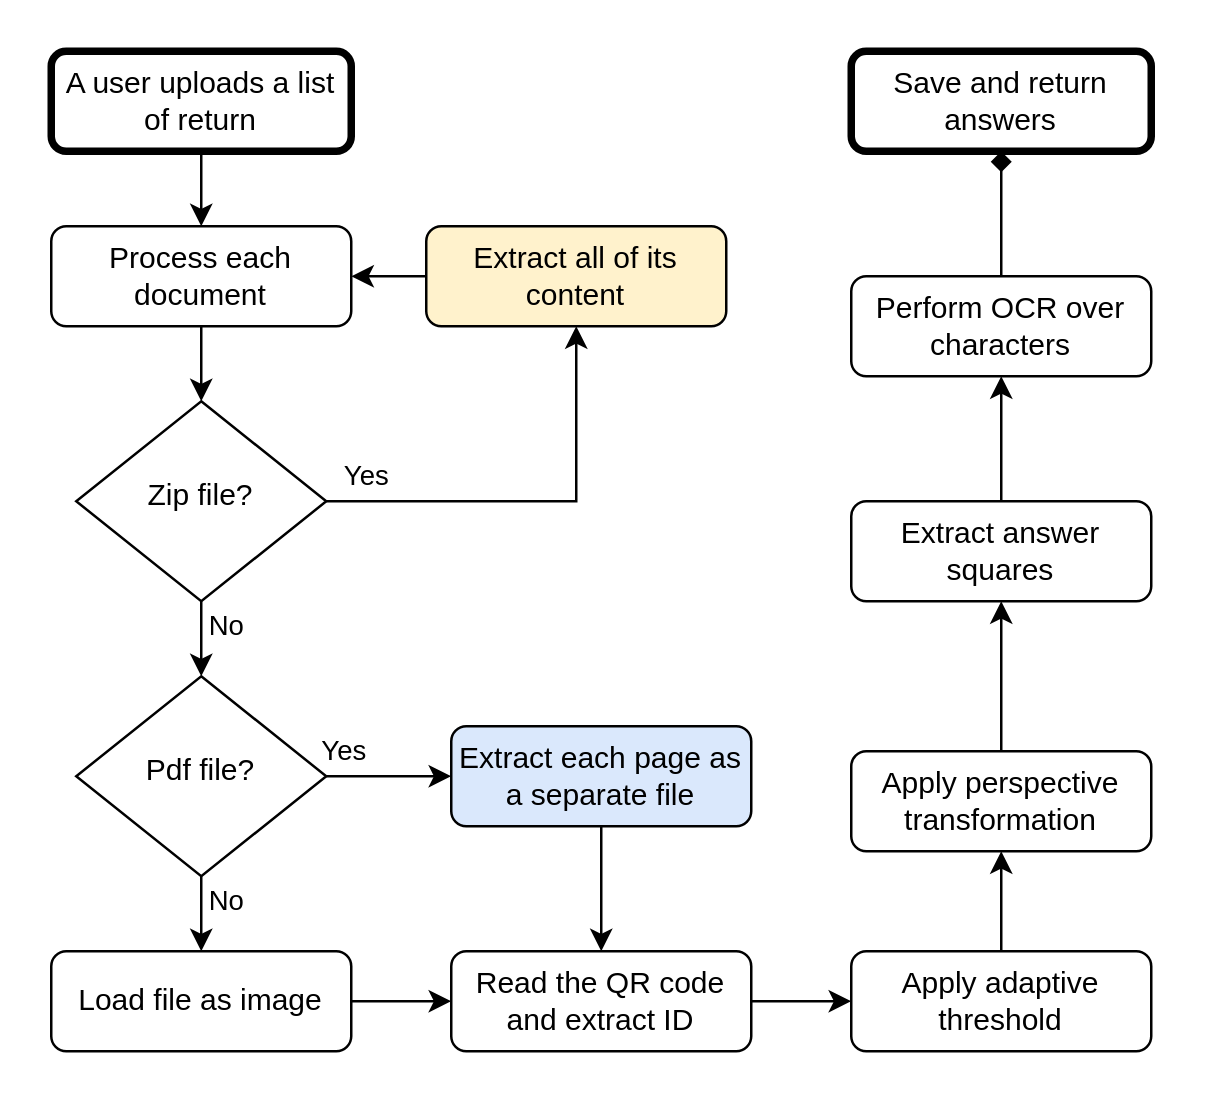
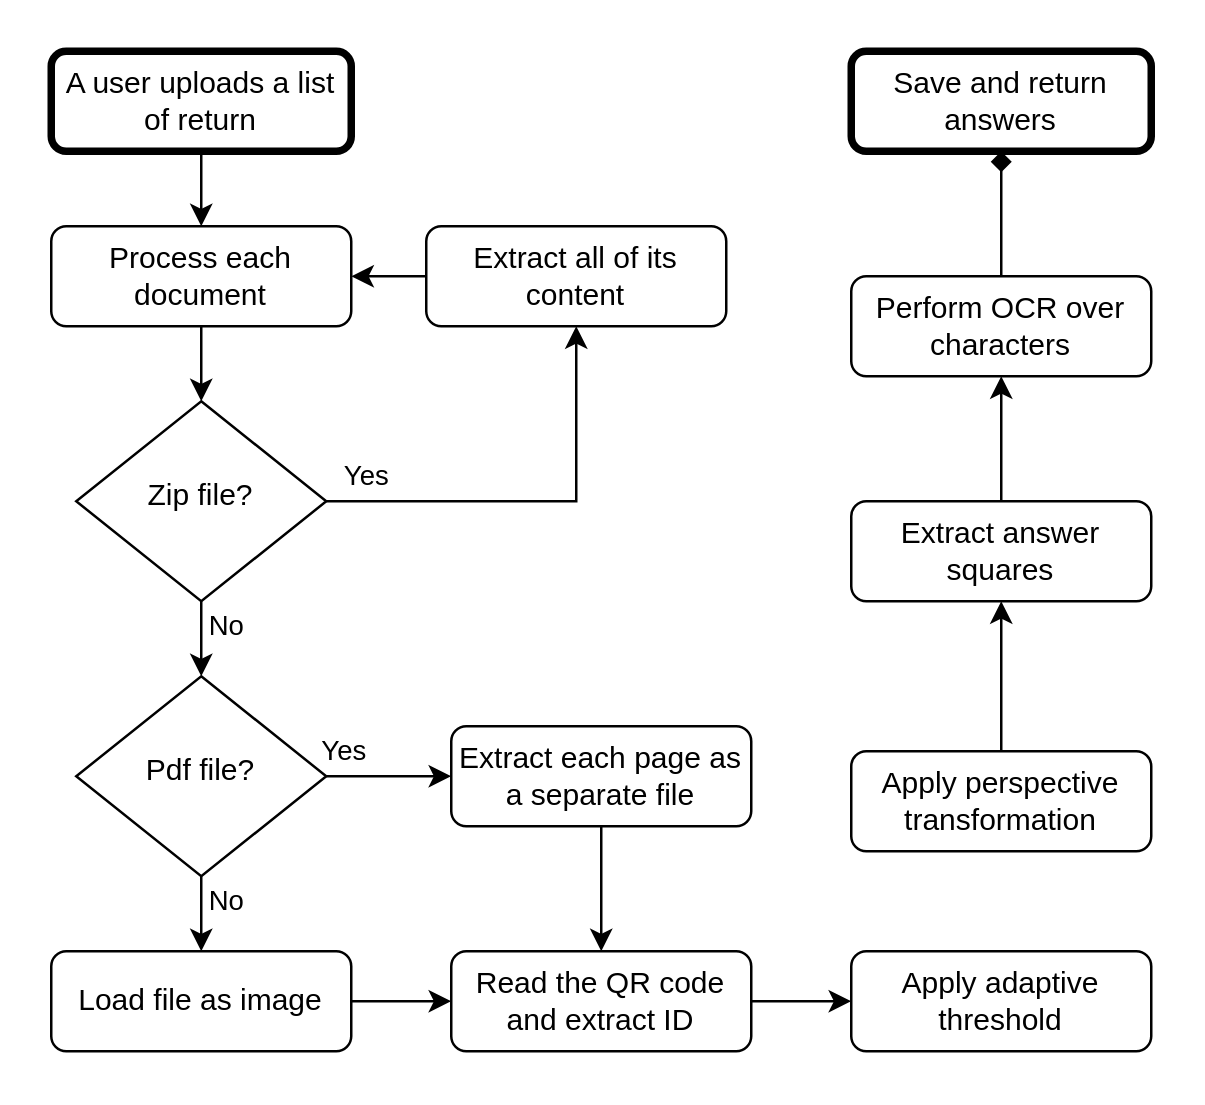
node "Extract all of its content": fillcolor #fff2cc -> #ffffff
node "Extract each page as a separate file": fillcolor #dae8fc -> #ffffff
edge "Apply adaptive threshold" -> "Apply perspective transformation": removed
